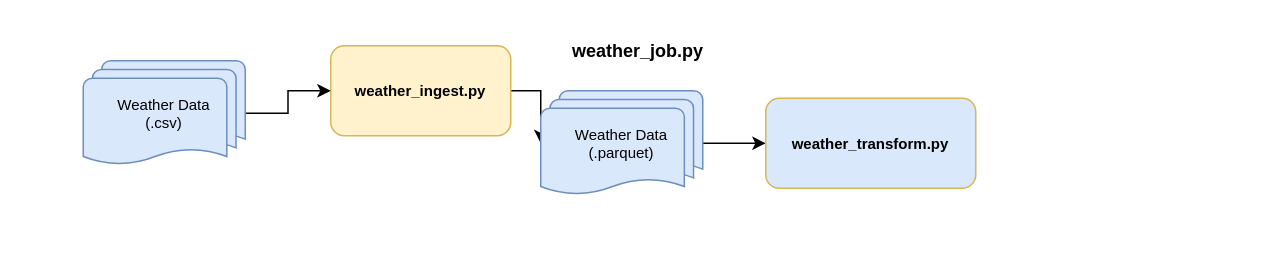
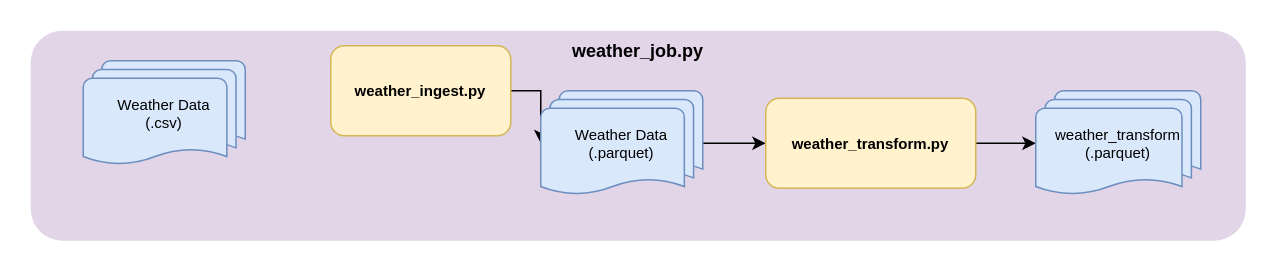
node "weather_job.py": fillcolor #ffffff -> #e1d5e7
edge "Weather Data(.csv)" -> "weather_ingest.py": removed
node "weather_transform.py": fillcolor #dae8fc -> #fff2cc
edge "weather_transform.py" -> "weather_transform(.parquet)": added
node "weather_transform(.parquet)": added
